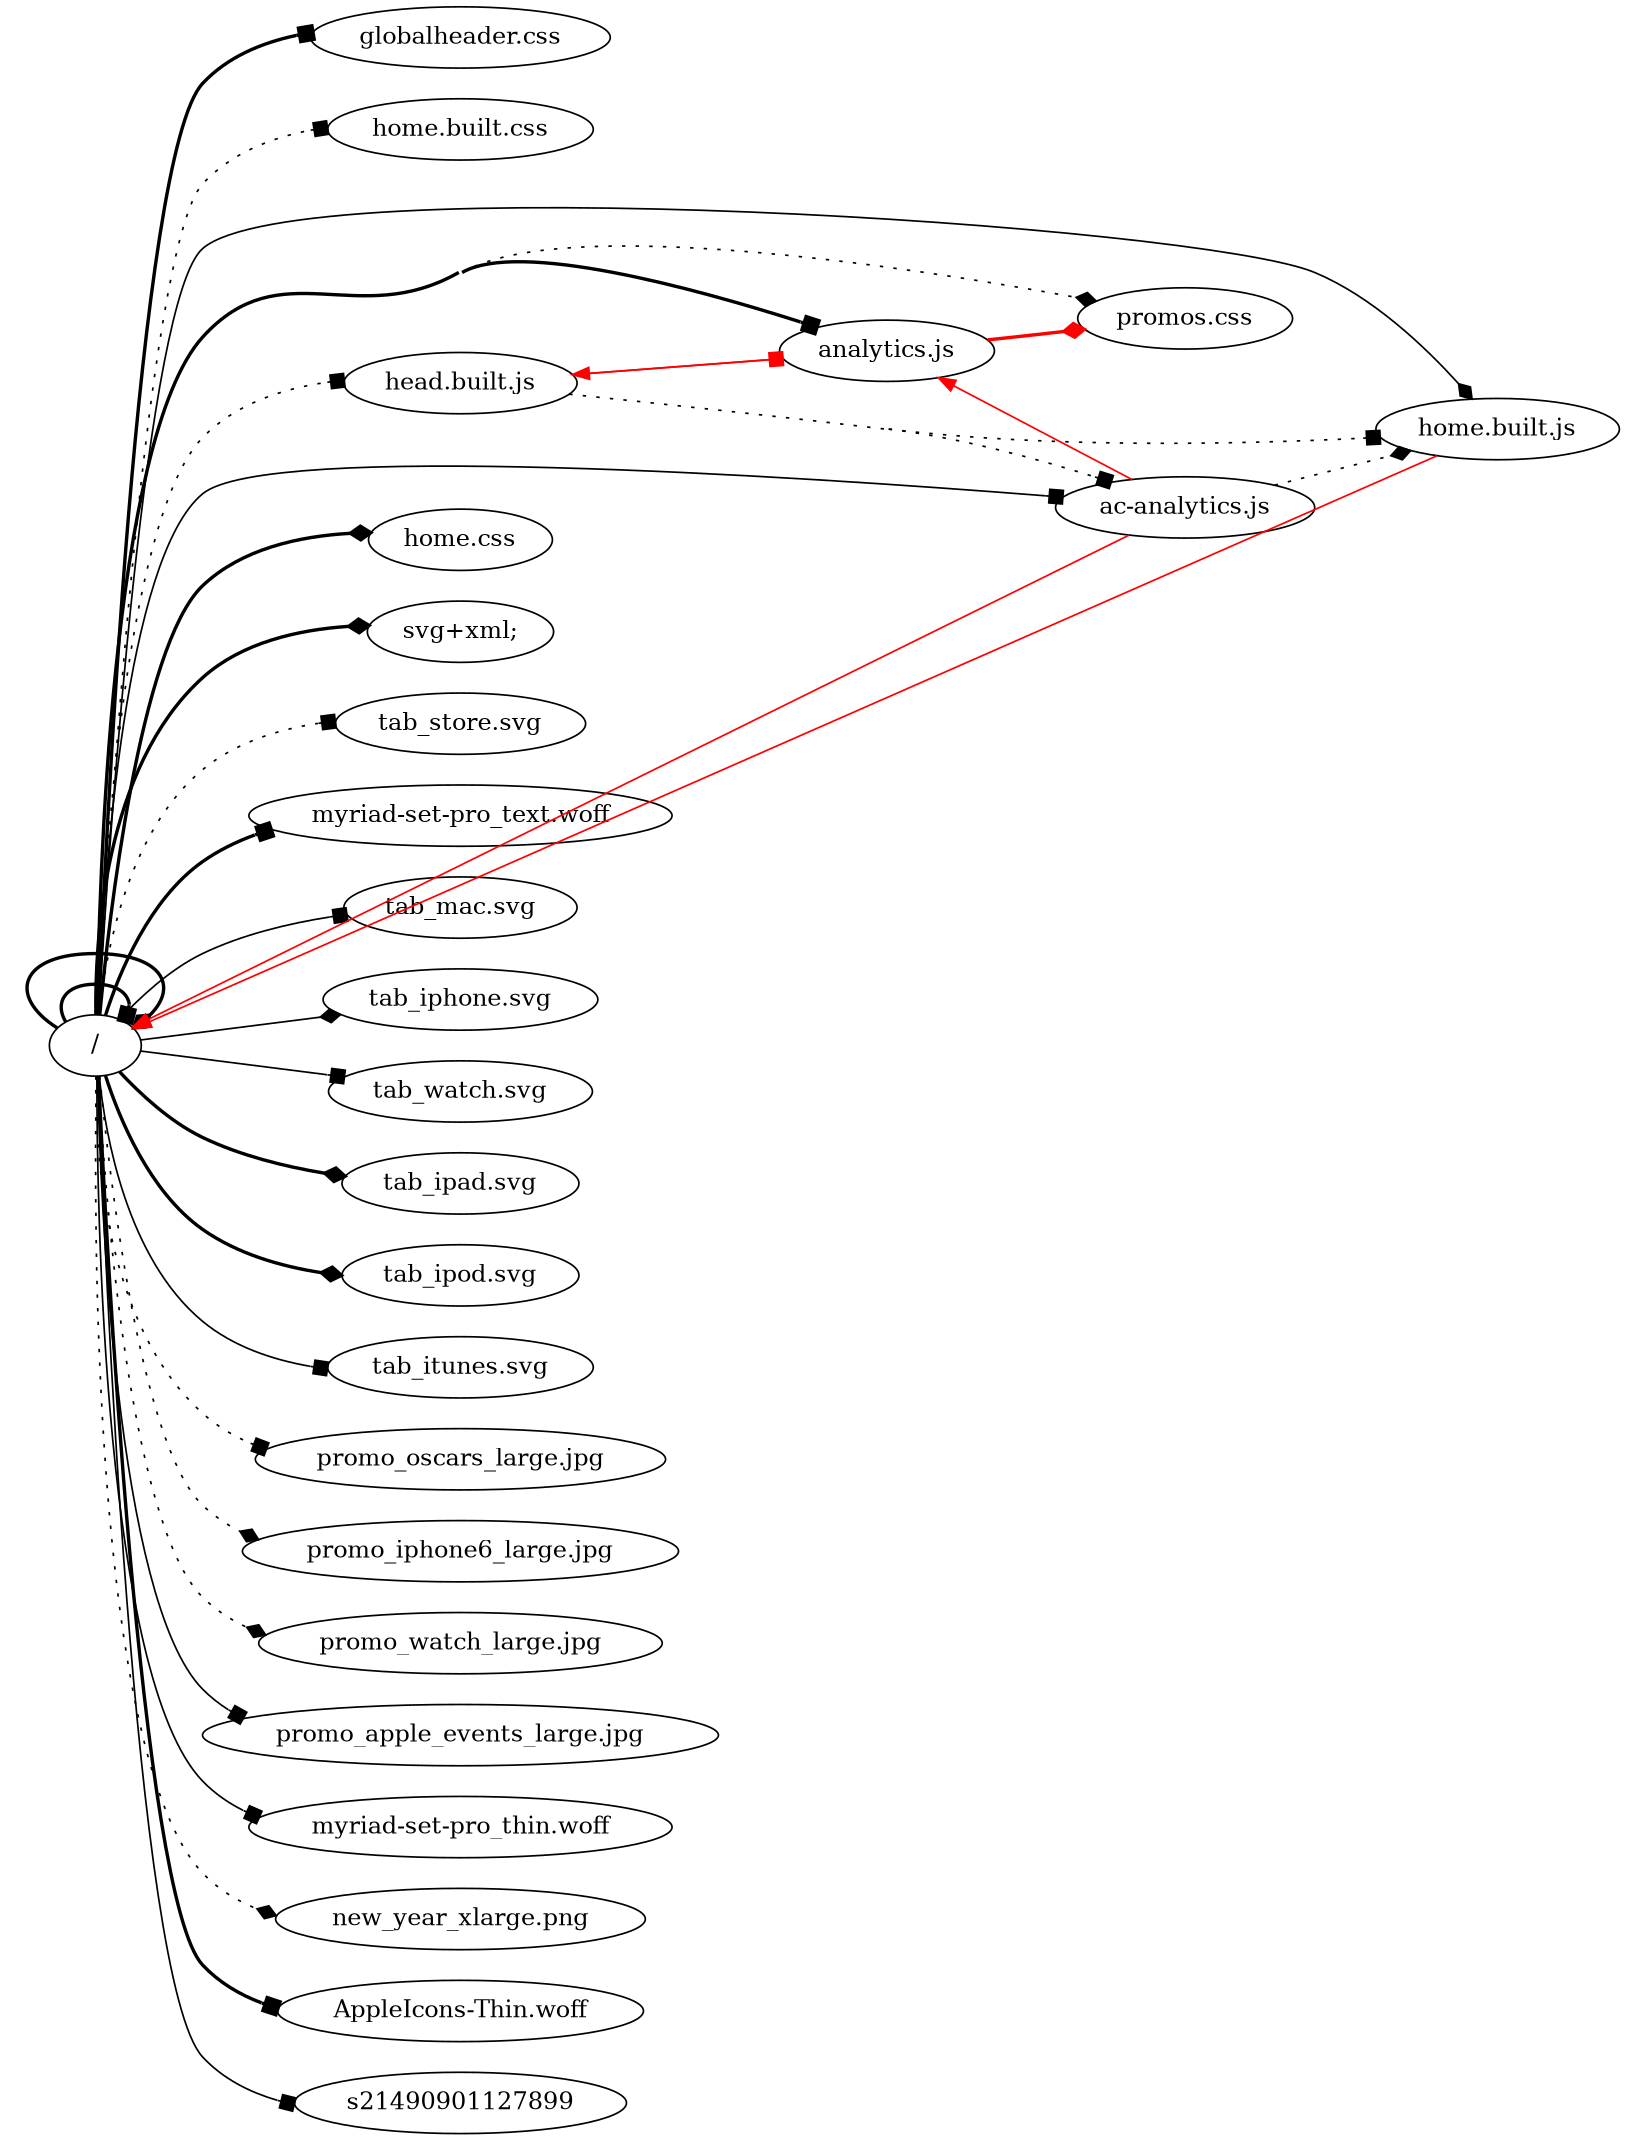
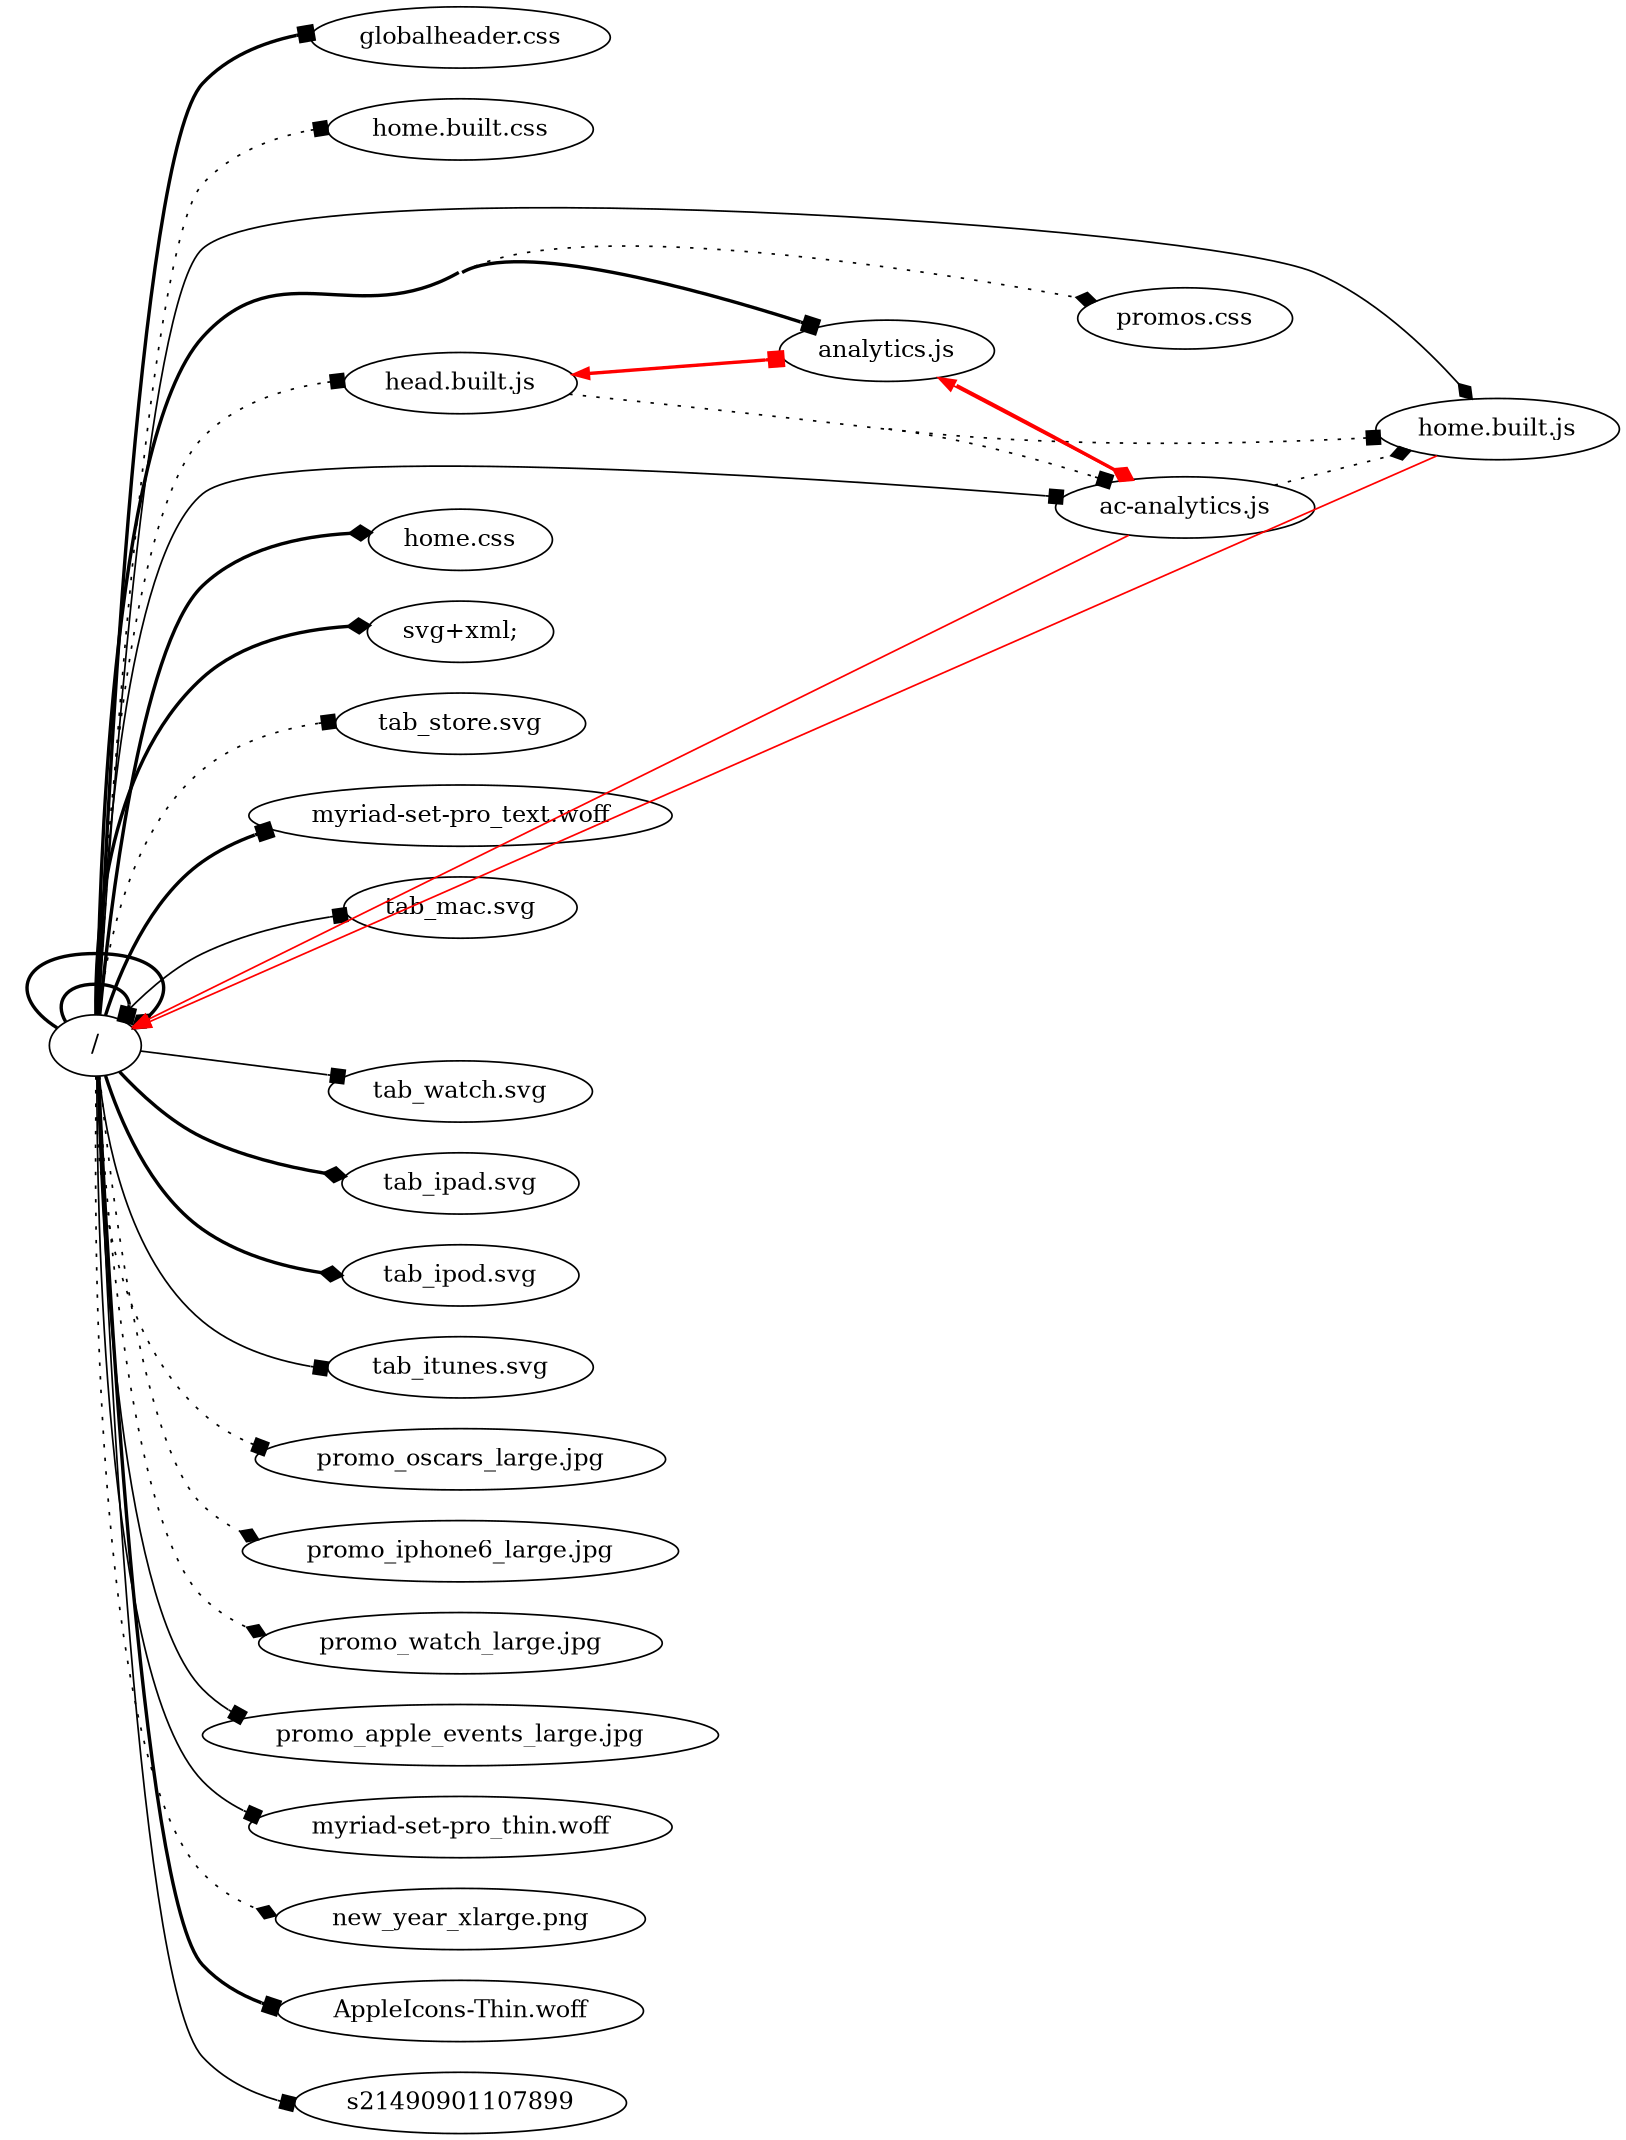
edge "analytics.js" -> "promos.css": now "analytics.js" -> "ac-analytics.js"
edge "head.built.js" -> "analytics.js": style solid -> bold
node "tab_iphone.svg": removed
node "s21490901127899": label "s21490901127899" -> "s21490901107899"
